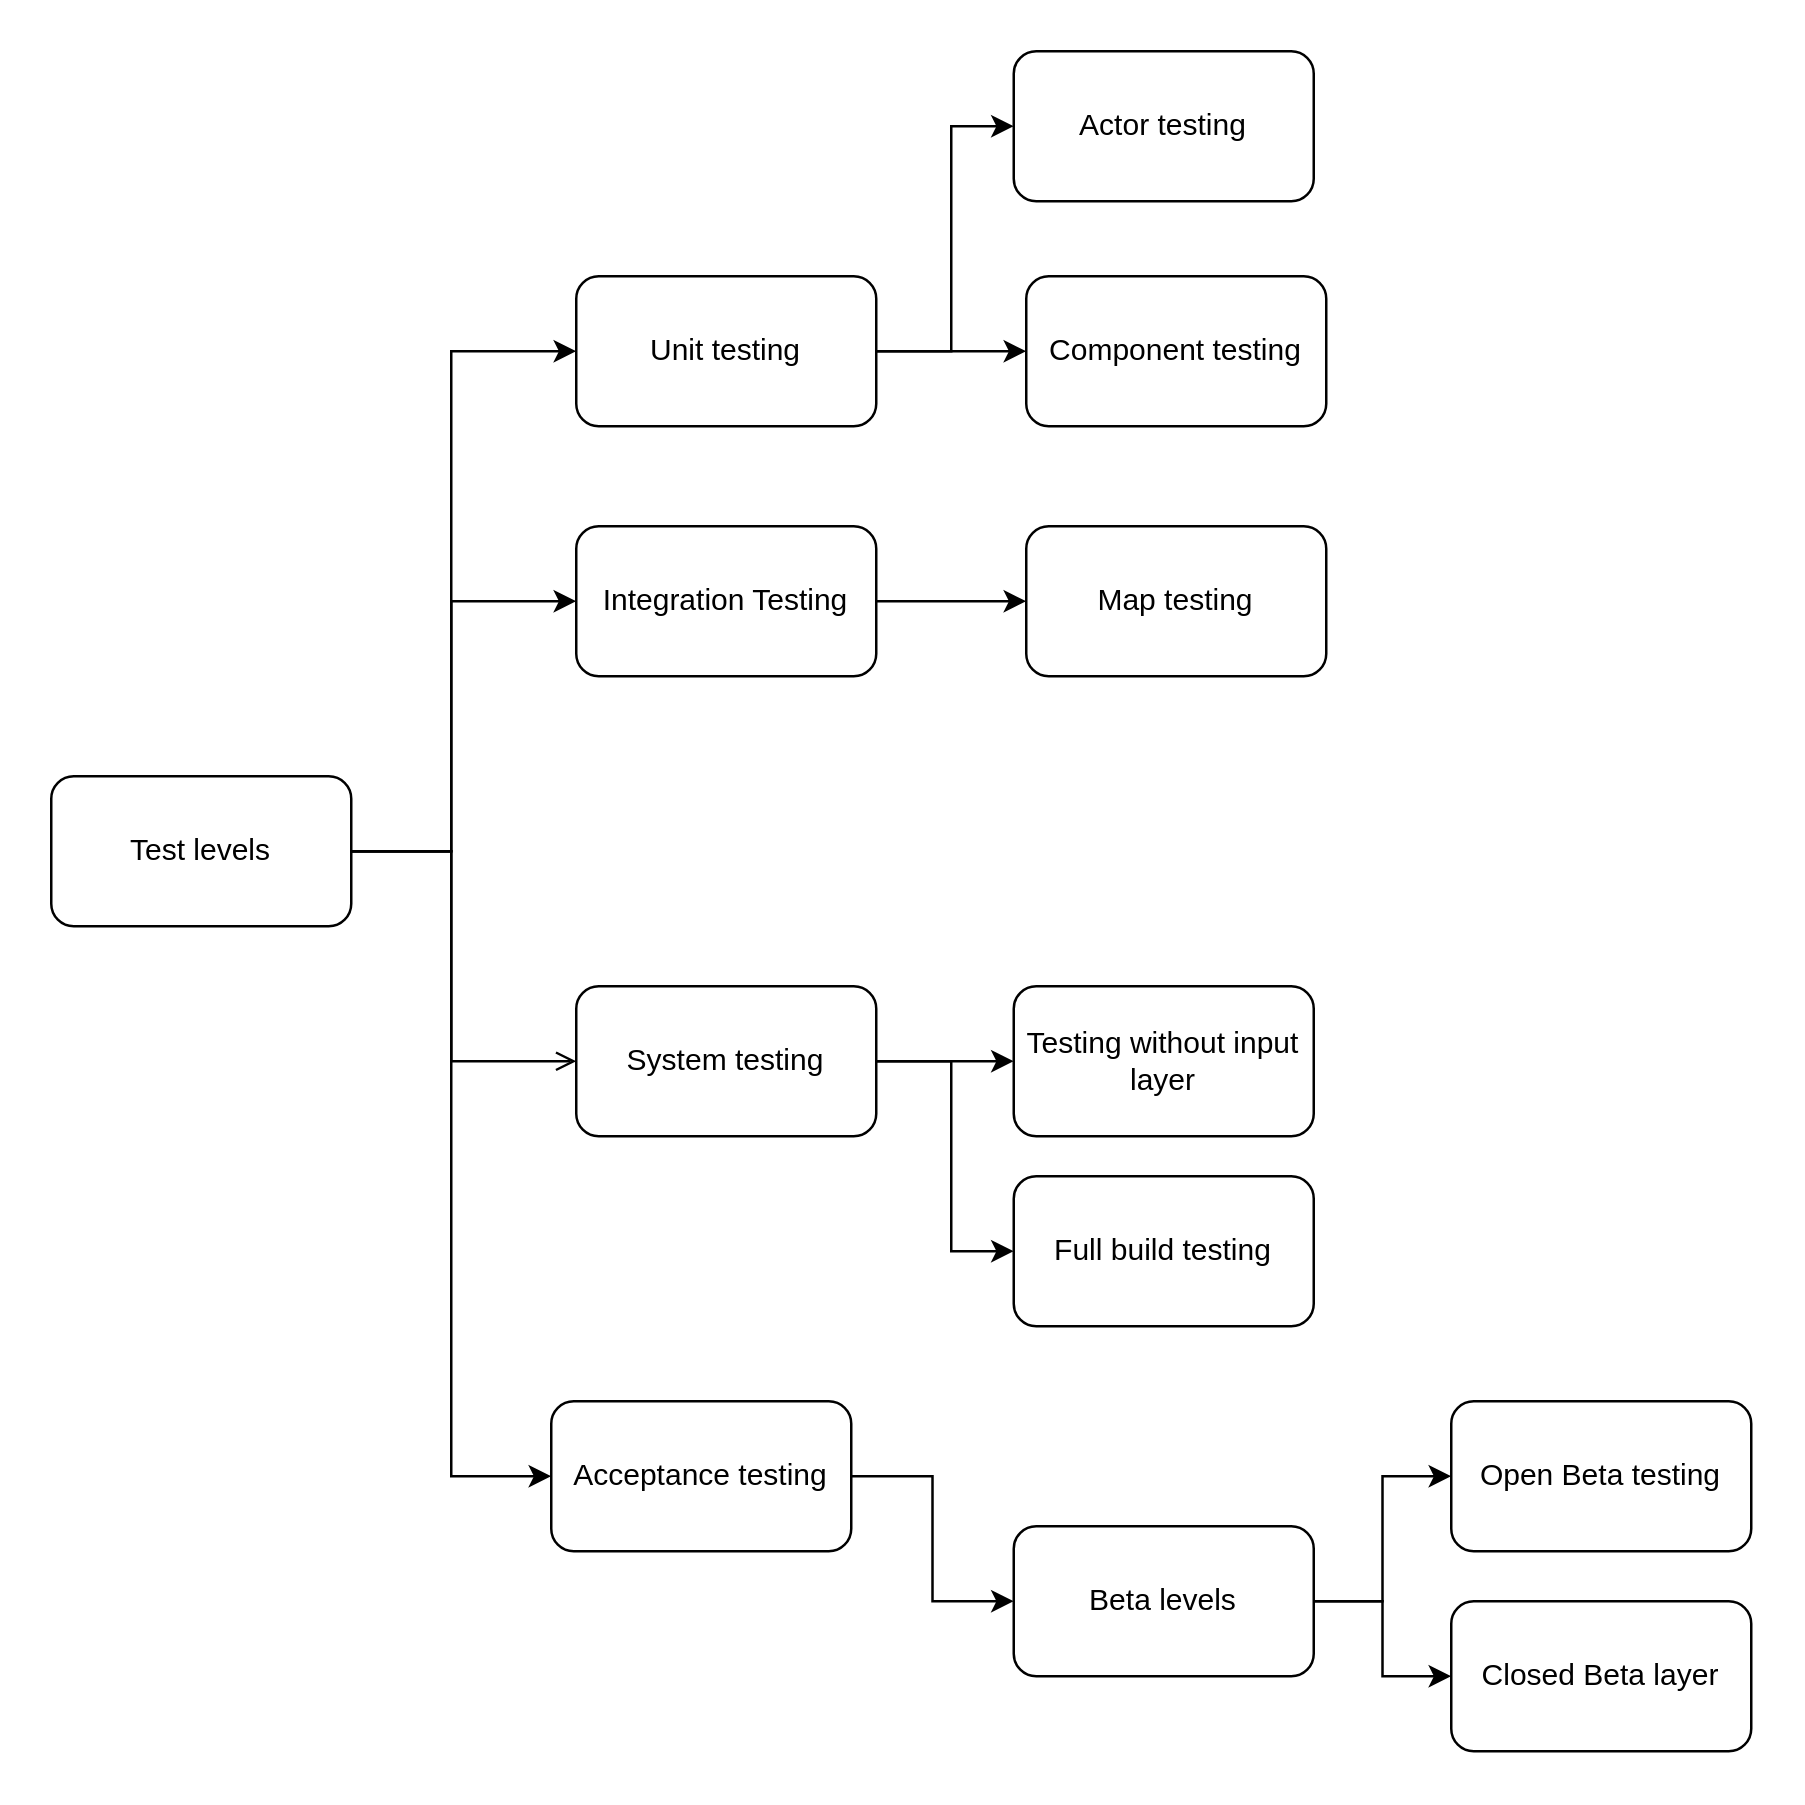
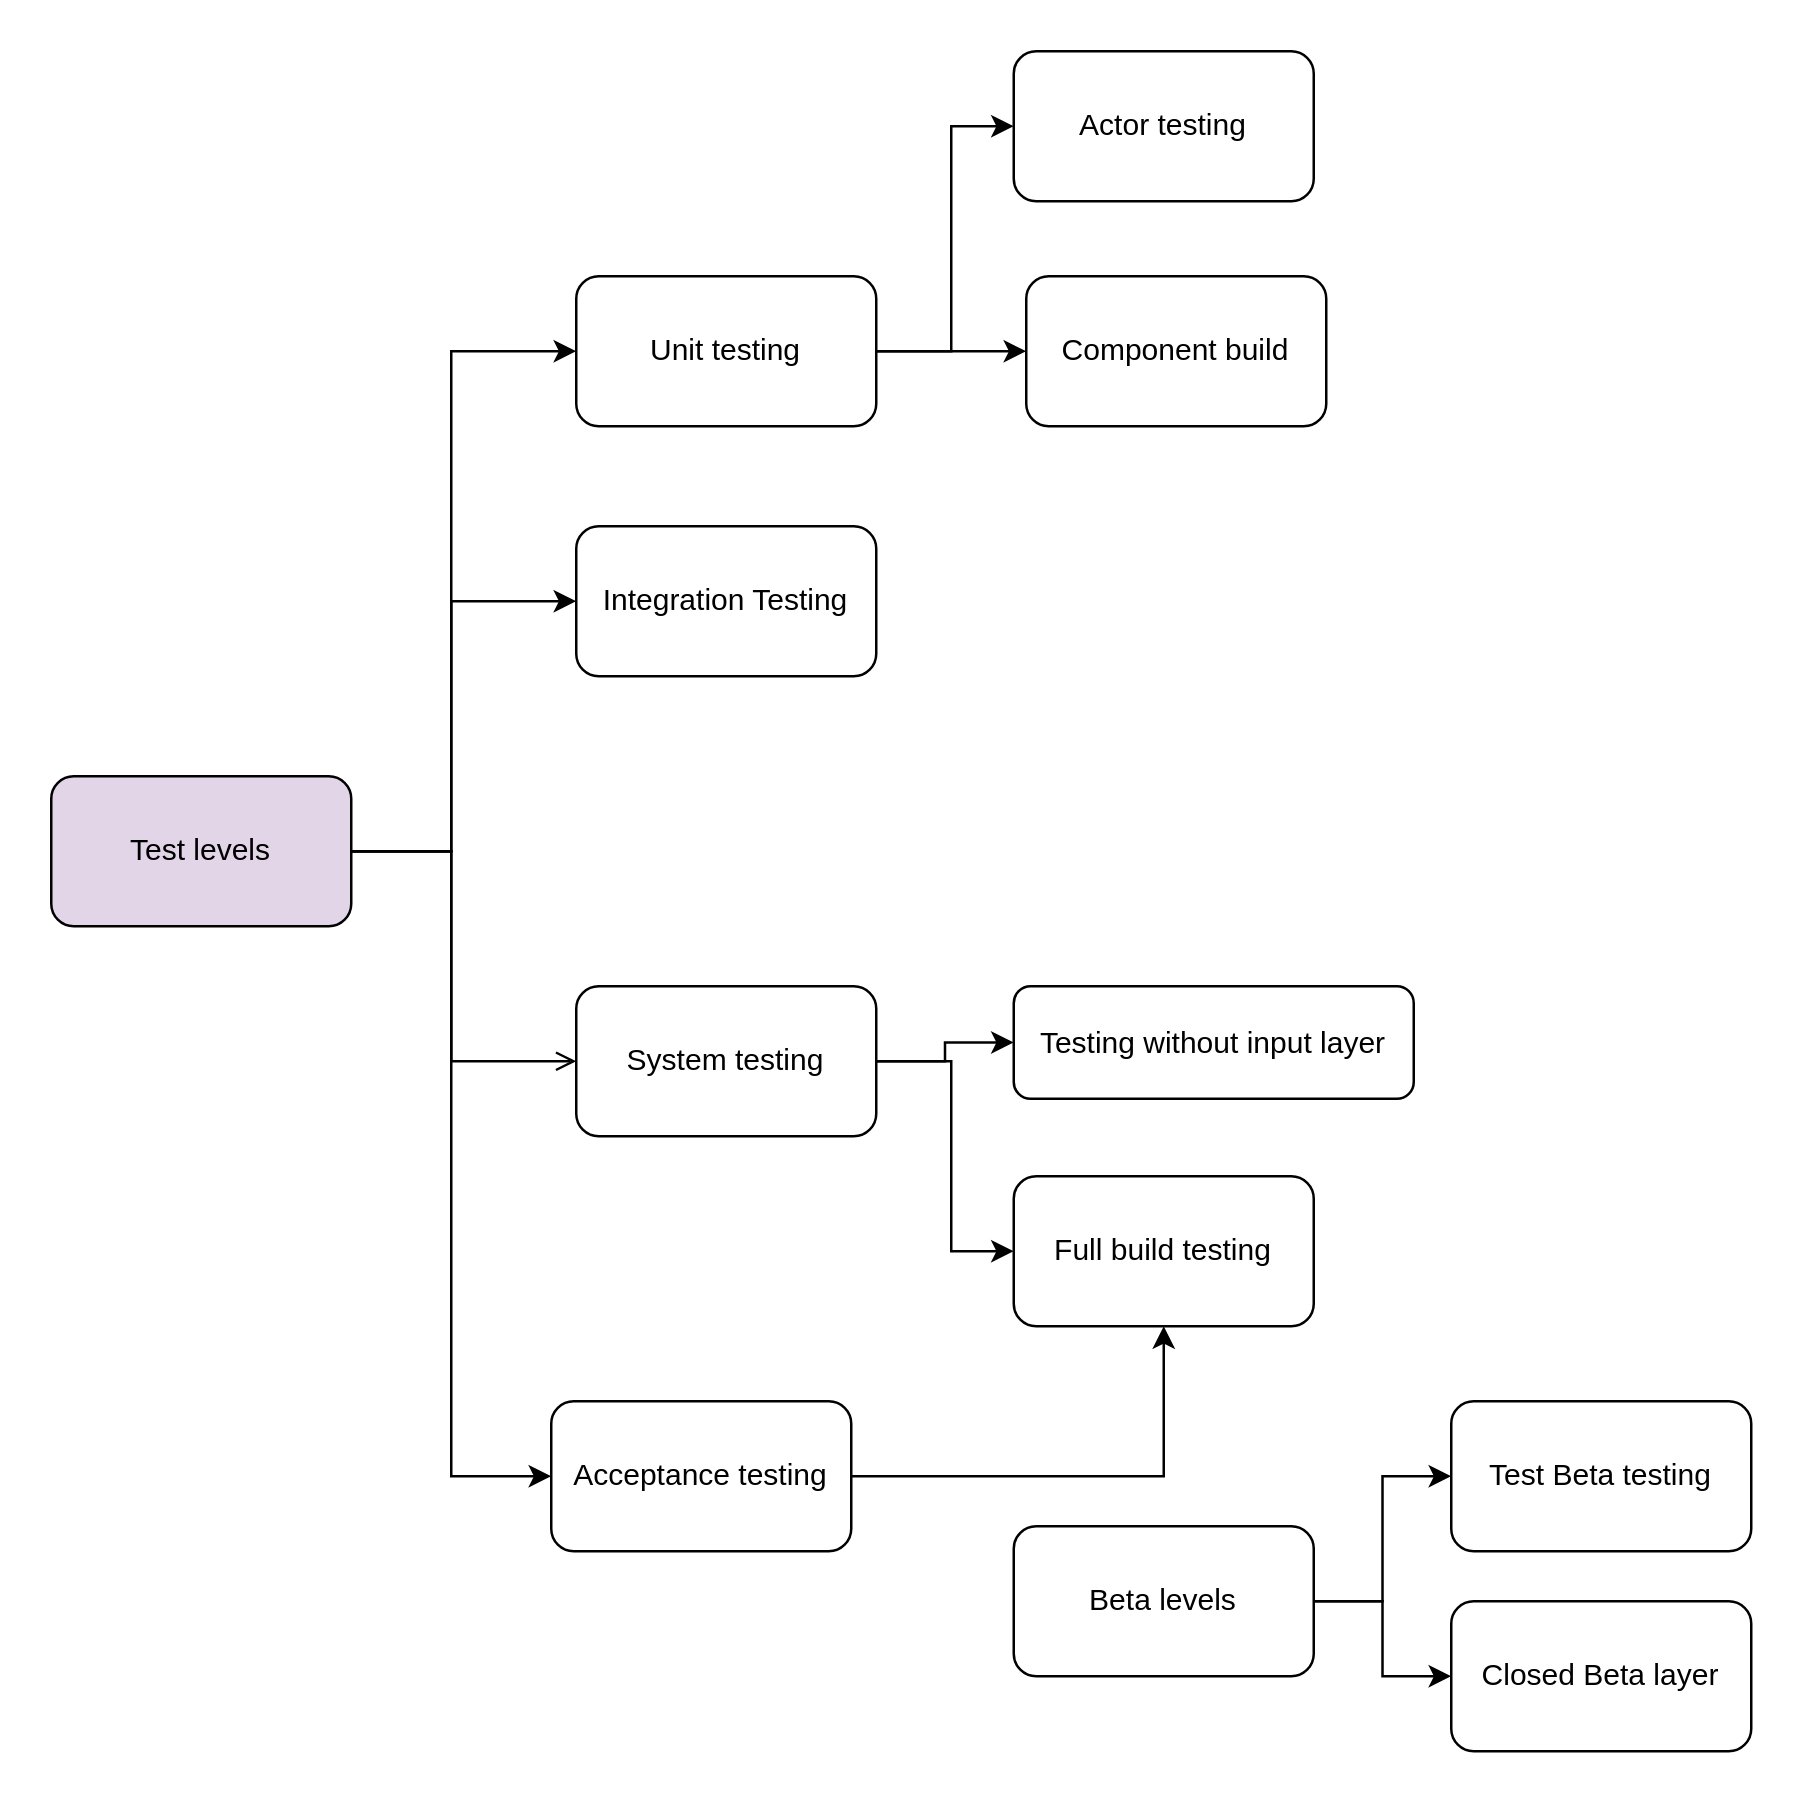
node "Component testing": label "Component testing" -> "Component build"
edge "Integration Testing" -> "Map testing": removed
node "Map testing": removed
node "Test levels": fillcolor #ffffff -> #e1d5e7
node "Testing without input layer": size 300x150 -> 400x113
node "Open Beta testing": label "Open Beta testing" -> "Test Beta testing"
edge "Acceptance testing" -> "Beta levels": now "Acceptance testing" -> "Full build testing"
